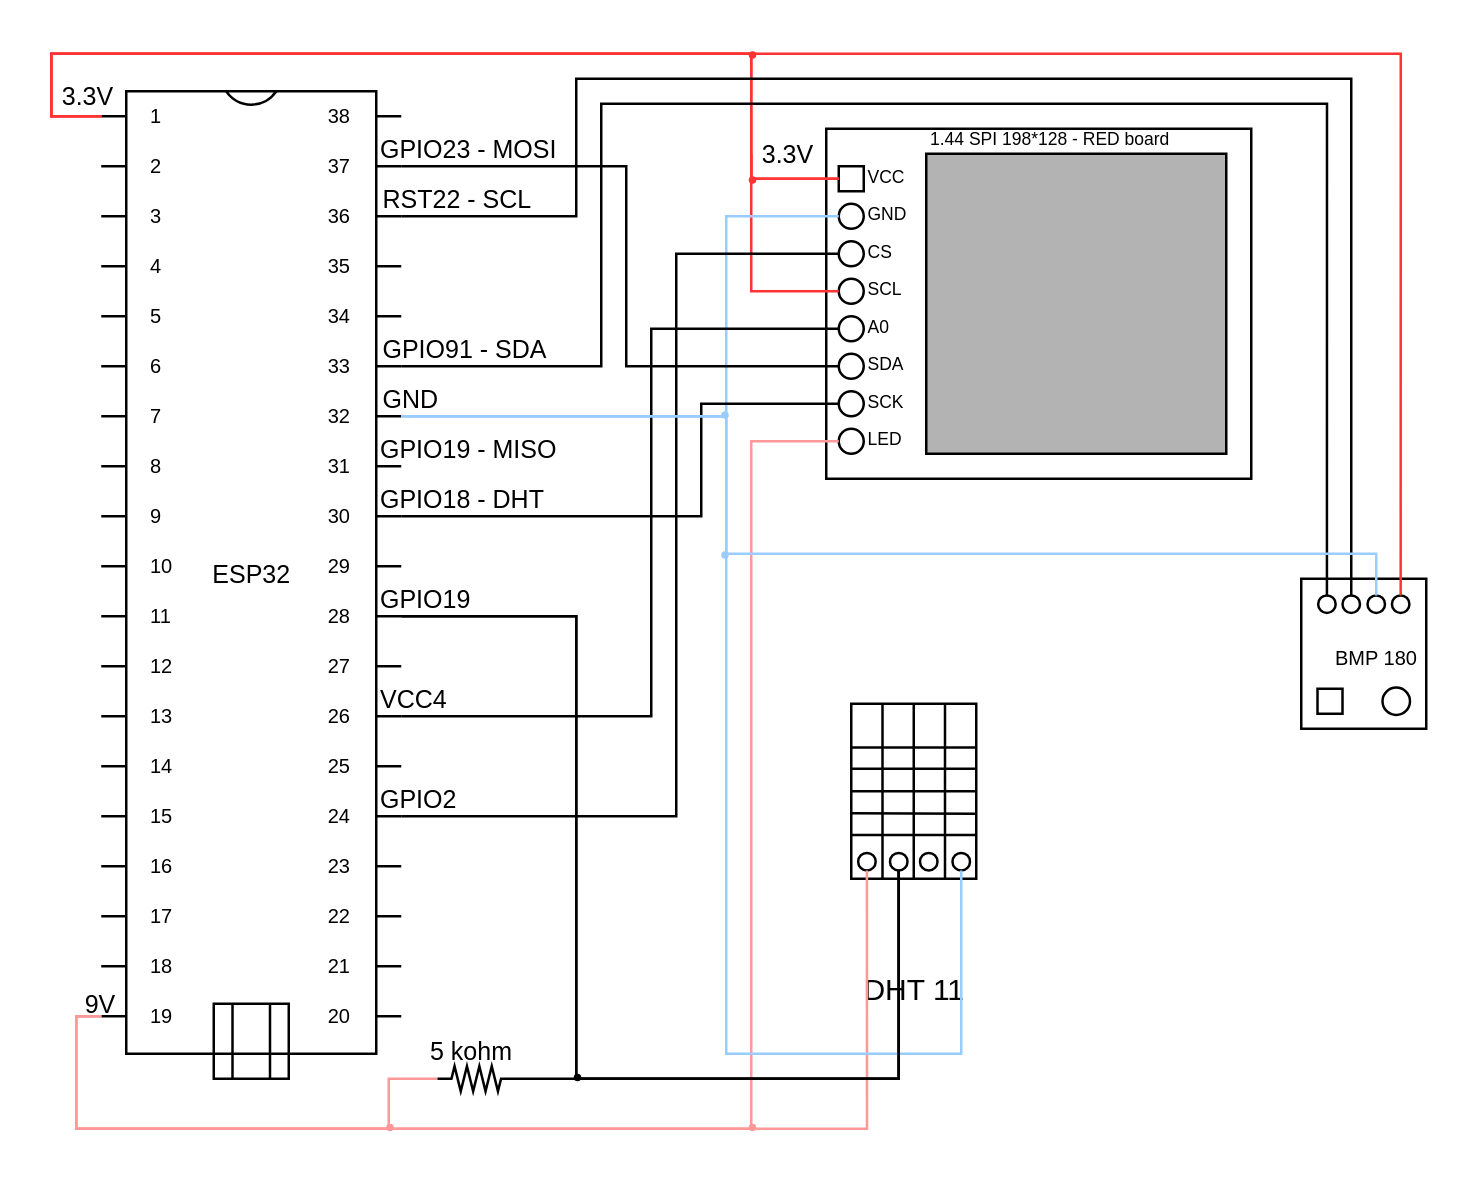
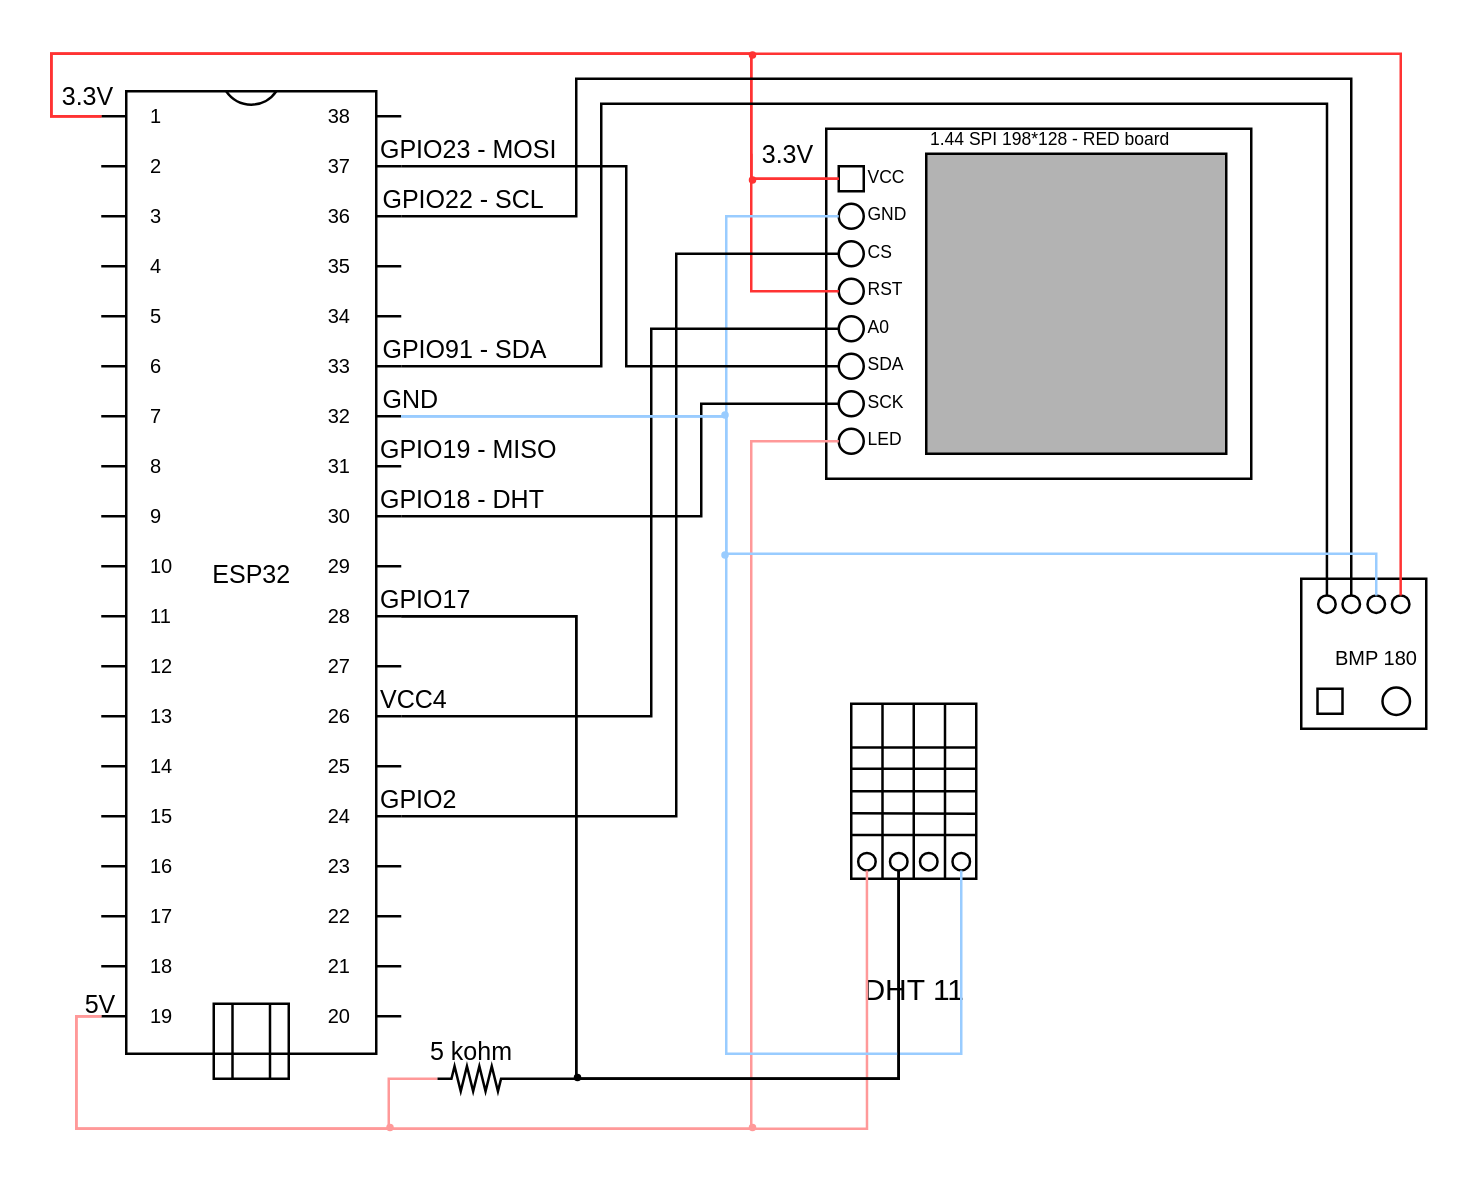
node "RST22 - SCL": label "RST22 - SCL" -> "GPIO22 - SCL"
node "SCL": label "SCL" -> "RST"
node "GPIO19": label "GPIO19" -> "GPIO17"
node "9V": label "9V" -> "5V"
